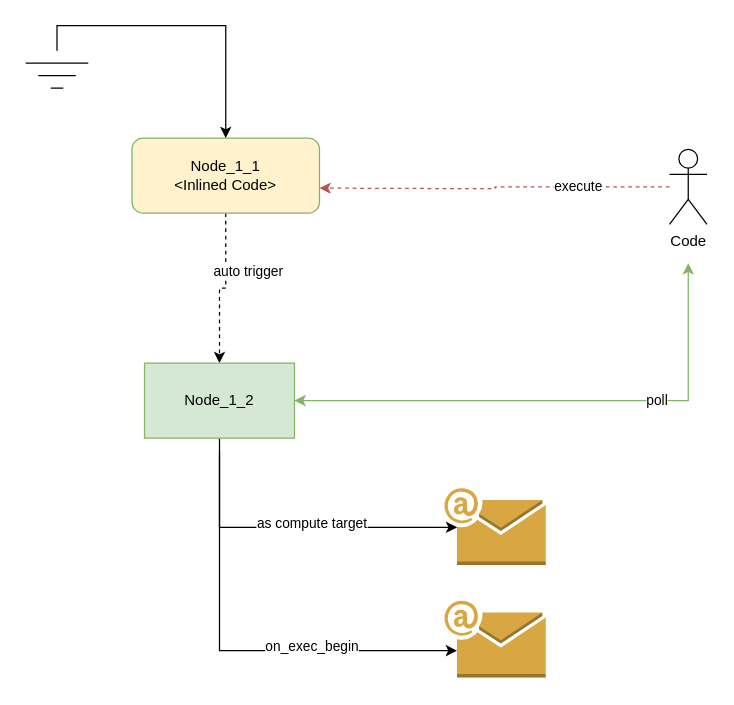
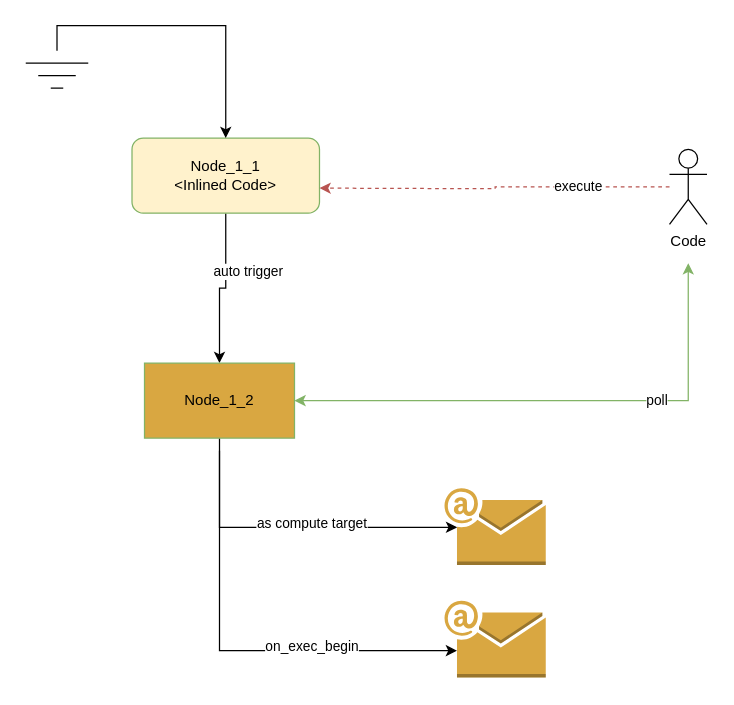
edge "Node_1_1 <Inlined Code>" -> "Node_1_2": style dashed -> solid
node "Node_1_2": fillcolor #d5e8d4 -> #d9a741
